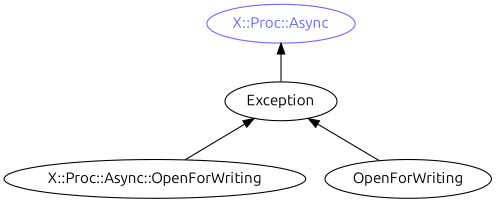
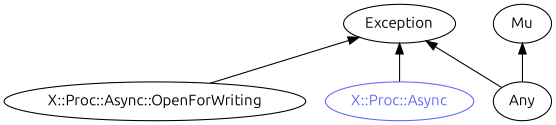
node "Mu": added
edge "Exception" -> "X::Proc::Async": reversed
node "OpenForWriting": label "OpenForWriting" -> "Any"
